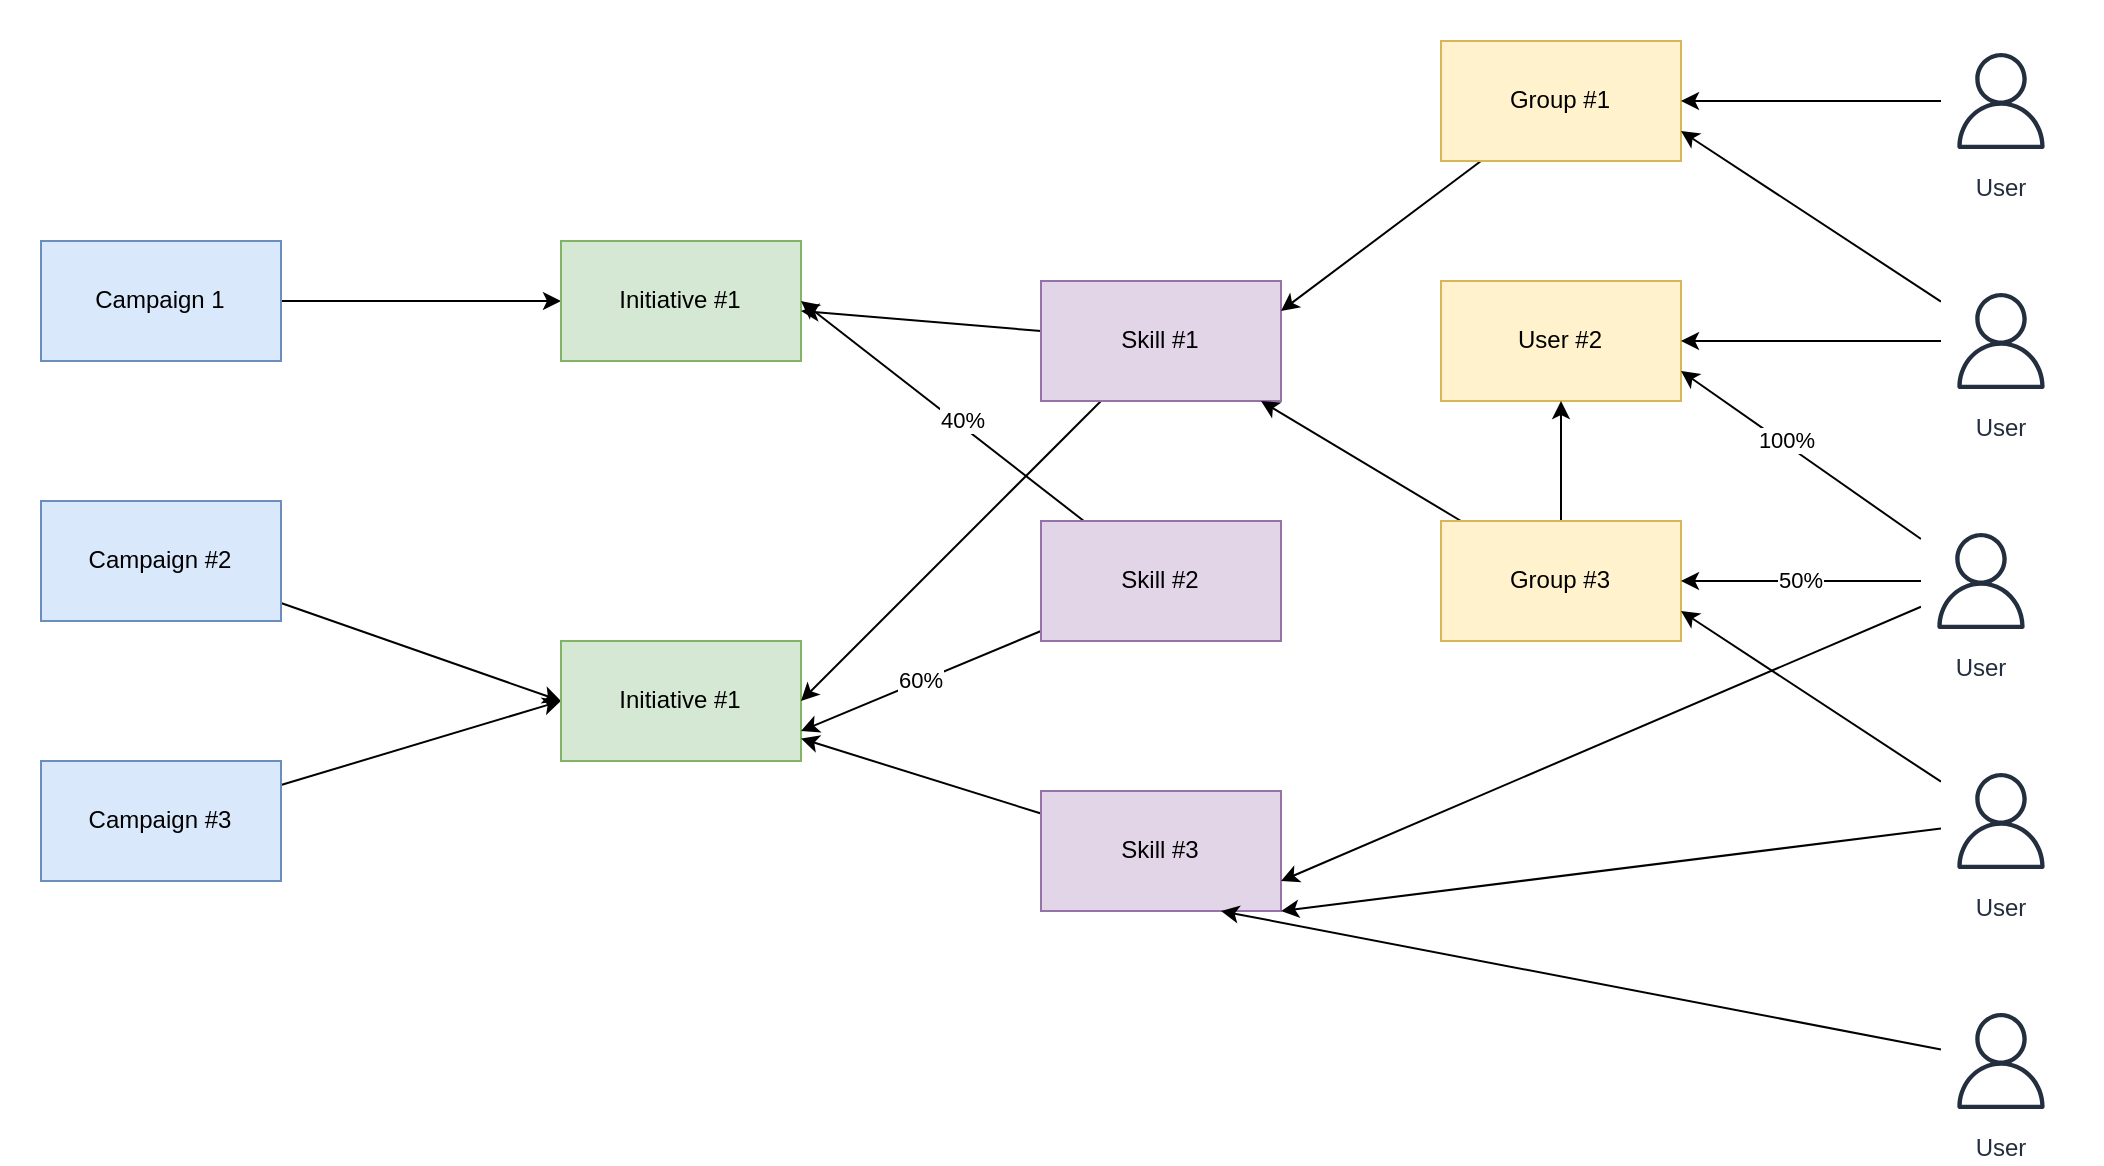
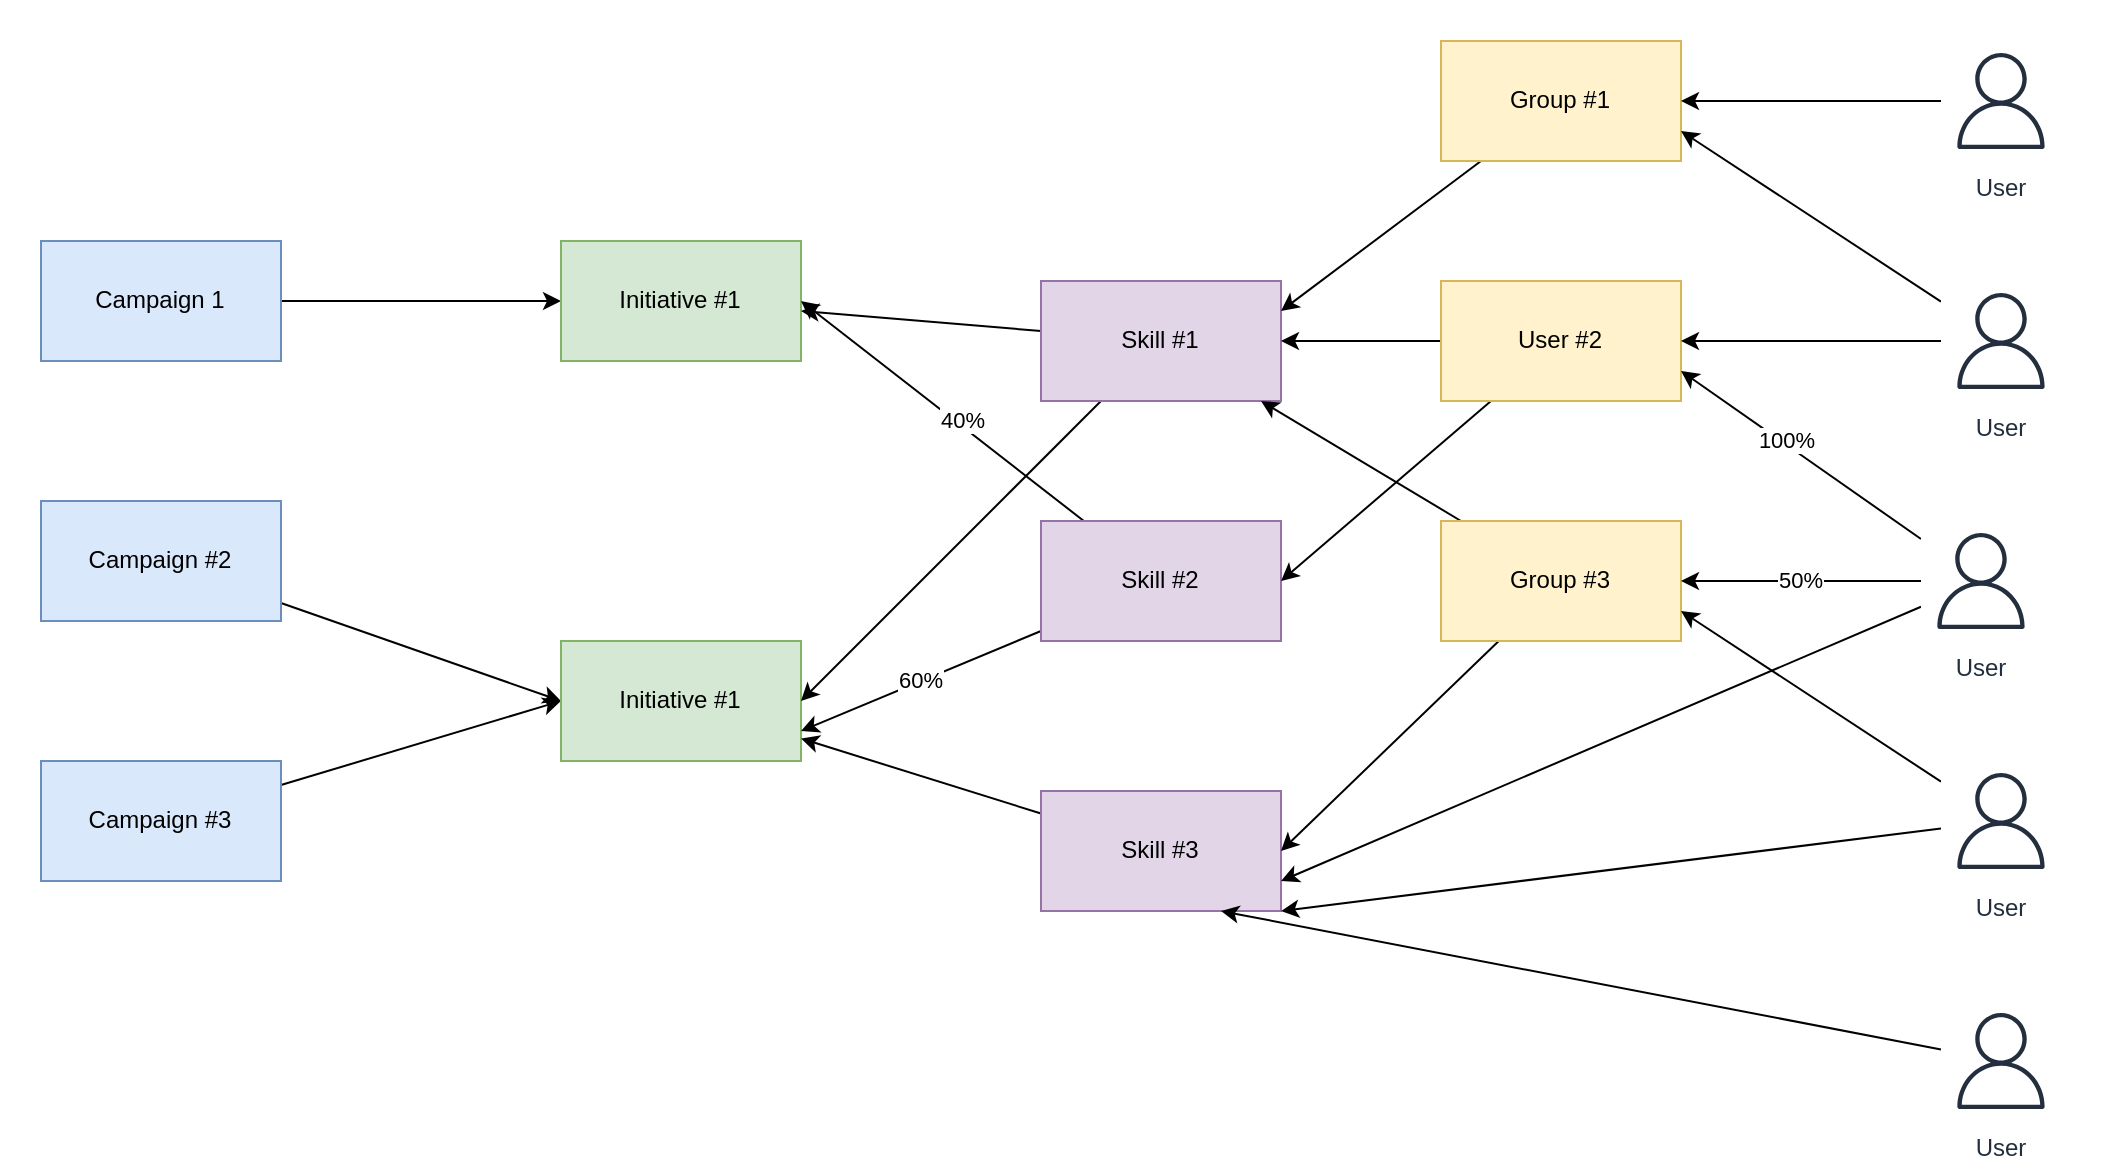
edge "User #2" -> "Skill #1": added
edge "Group #3" -> "User #2": now "Group #3" -> "Skill #3"
edge "User #2" -> "Skill #2": added
